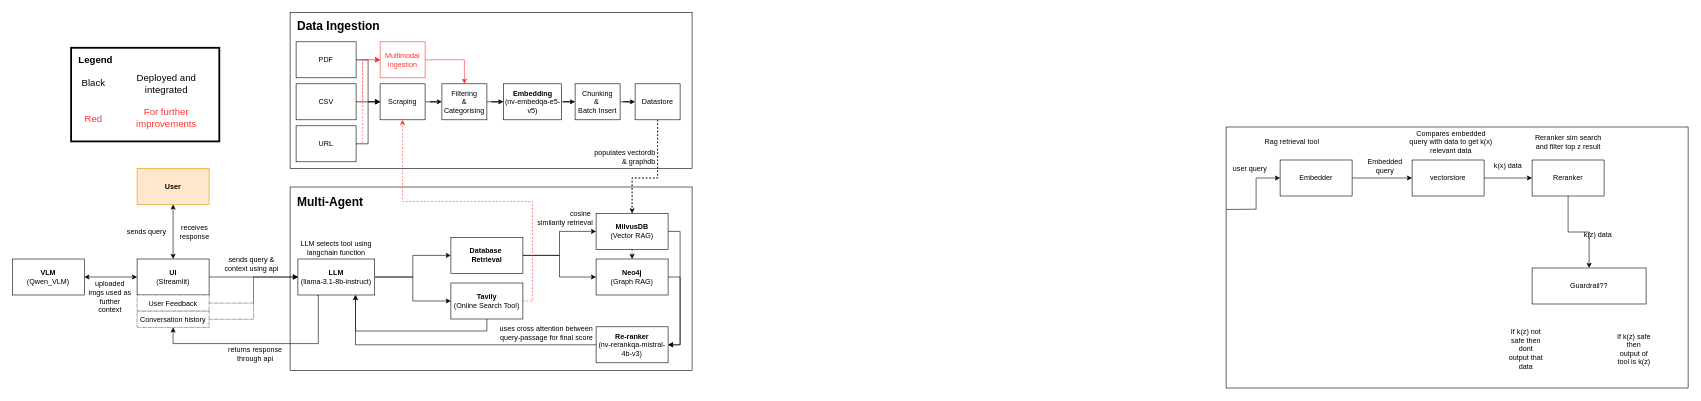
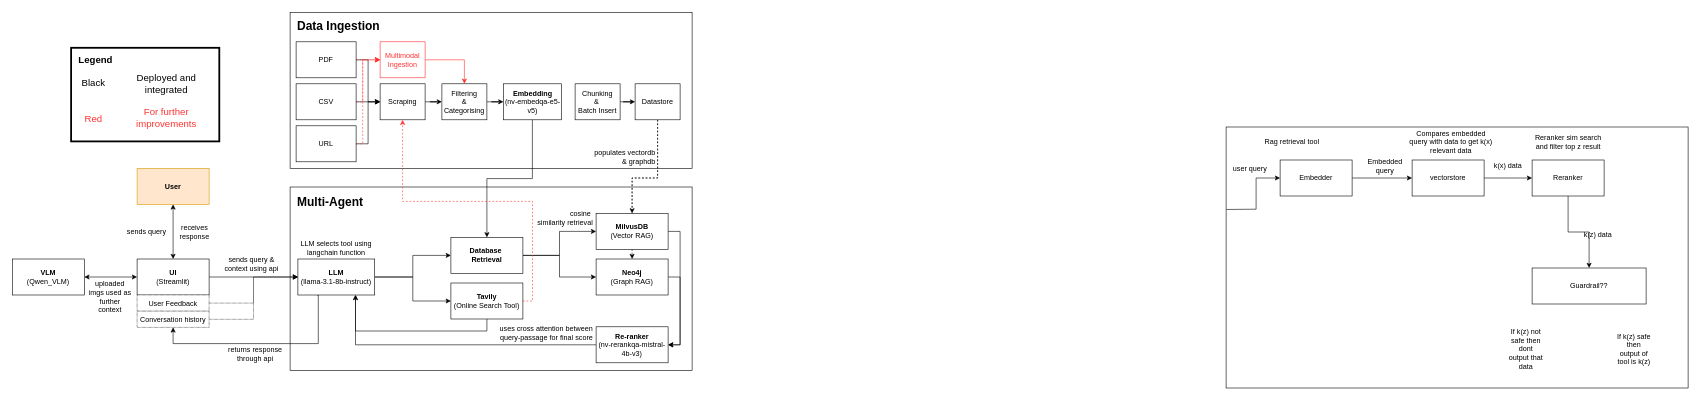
edge "Embedding (nv-embedqa-e5-v5)" -> "Chunking & Batch Insert": now "Embedding (nv-embedqa-e5-v5)" -> "Database Retrieval"
